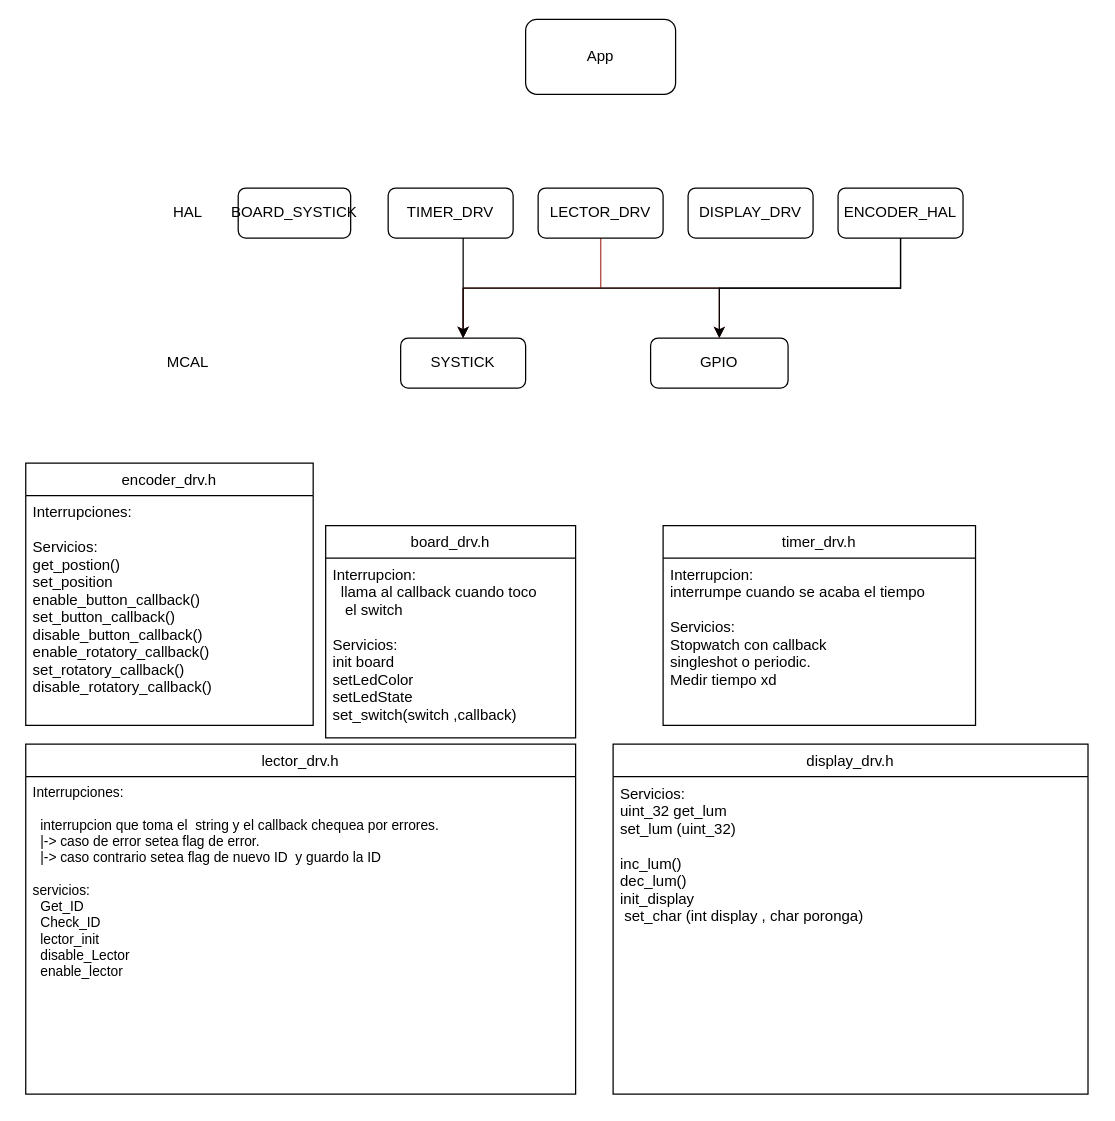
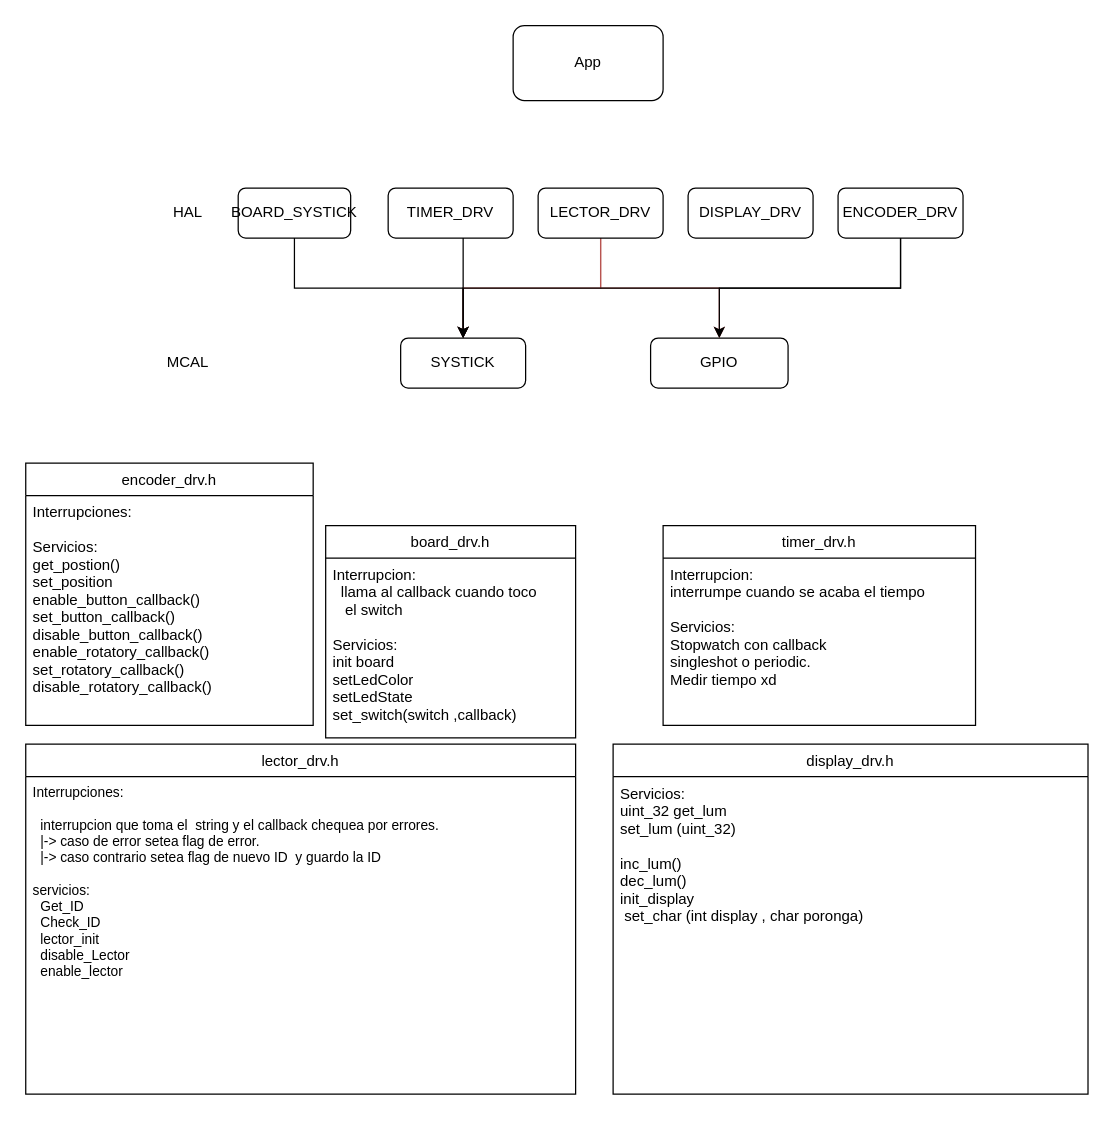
node "App": moved (601, 57) -> (588, 63)
node "ENCODER_HAL": label "ENCODER_HAL" -> "ENCODER_DRV"
edge "BOARD_SYSTICK" -> "SYSTICK": added
